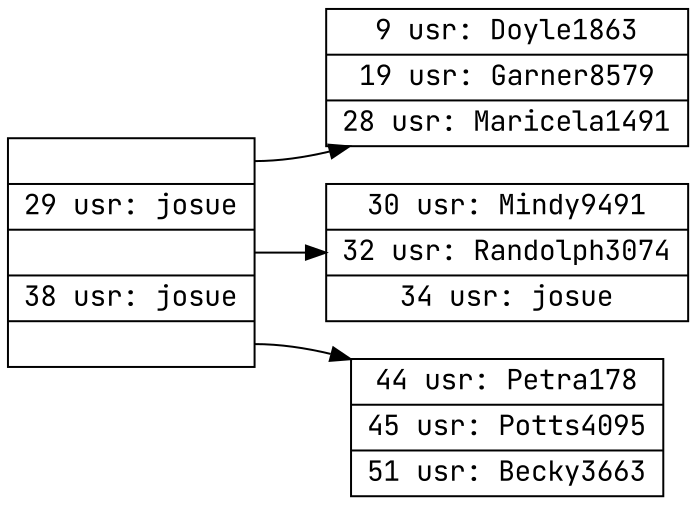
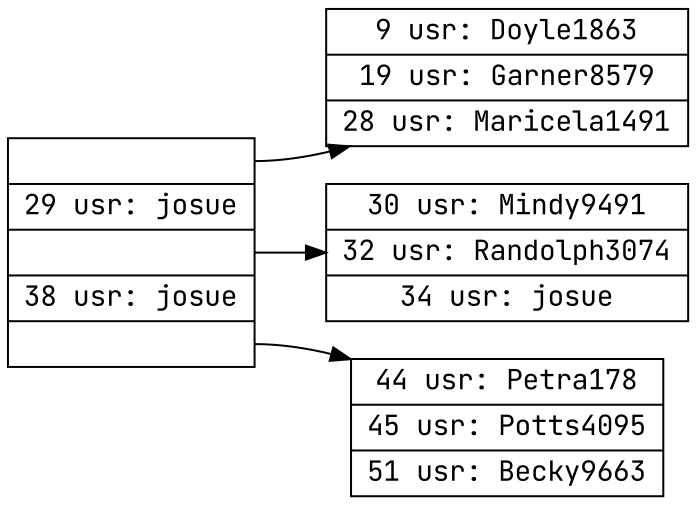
node "44 usr: Petra178": text "51 usr: Becky3663" -> "51 usr: Becky9663"
